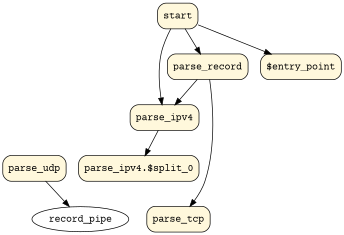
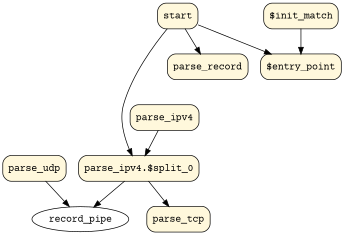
node "$init_match": added
edge "start" -> "parse_ipv4": now "start" -> "parse_ipv4.$split_0"
edge "parse_record" -> "parse_ipv4": removed
edge "parse_record" -> "parse_tcp": now "parse_ipv4.$split_0" -> "parse_tcp"
edge "parse_ipv4.$split_0" -> "record_pipe": added
